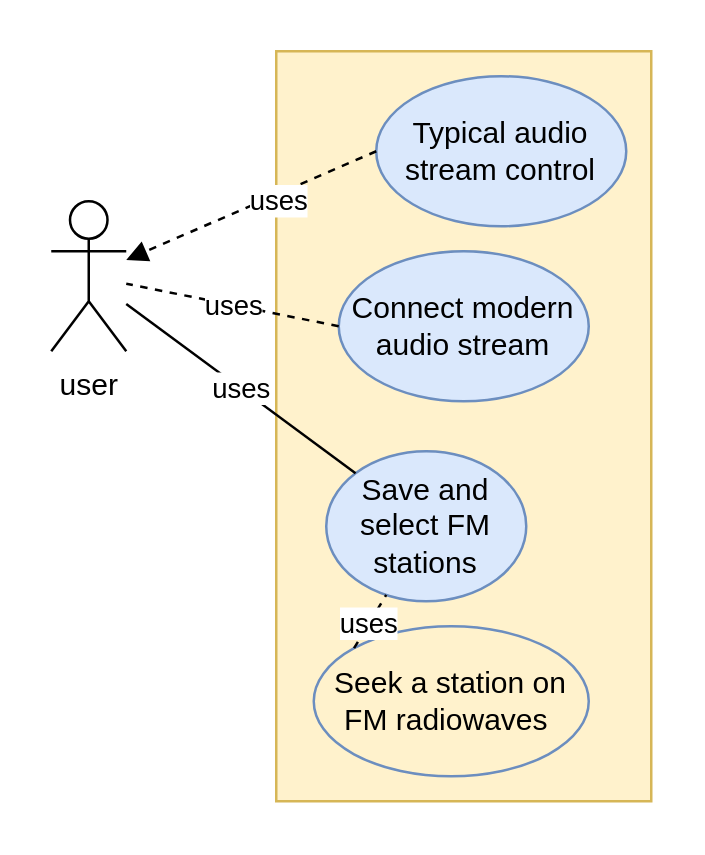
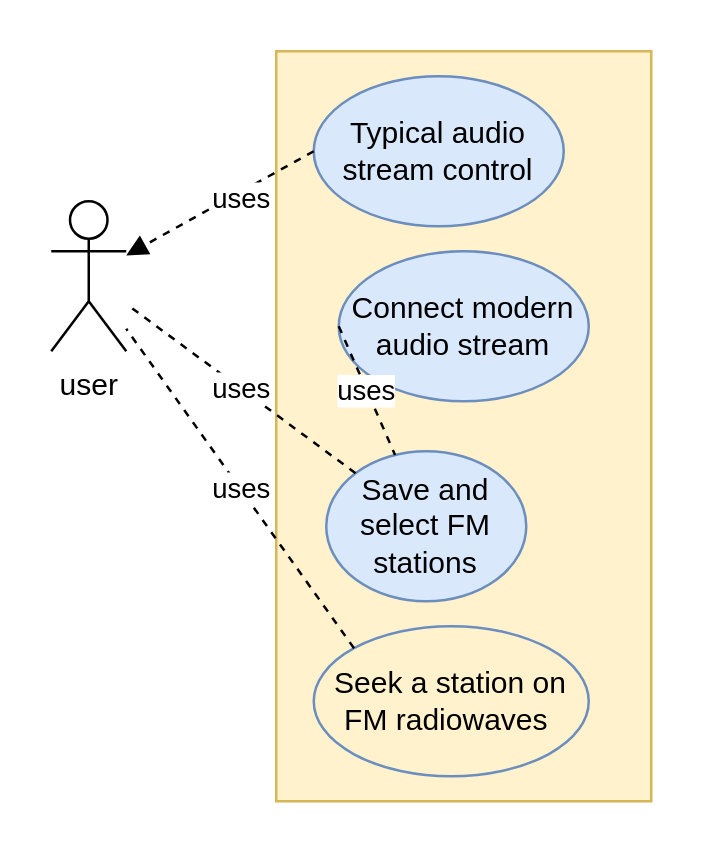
node "Typical audio stream control": moved (501, 151) -> (439, 151)
edge "user" -- "Connect modern audio stream": now "Save and select FM stations" -- "Connect modern audio stream"
edge "user" -- "Save and select FM stations": style solid -> dashed
edge "Save and select FM stations" -- "Seek a station on FM radiowaves": now "user" -- "Seek a station on FM radiowaves"
